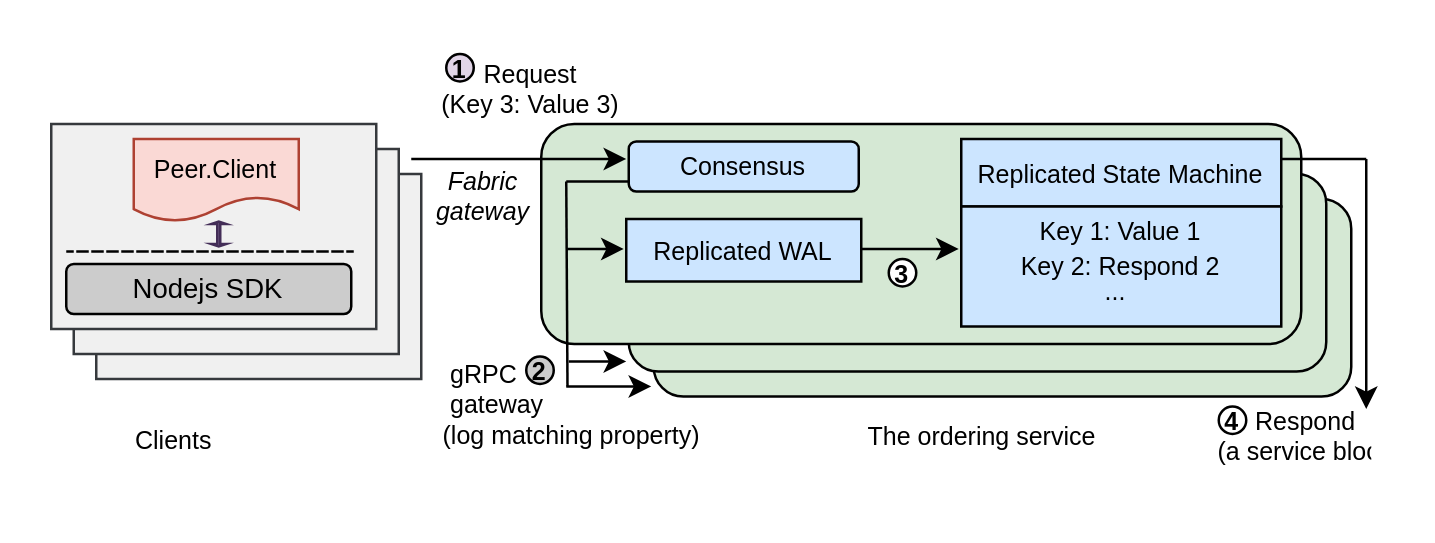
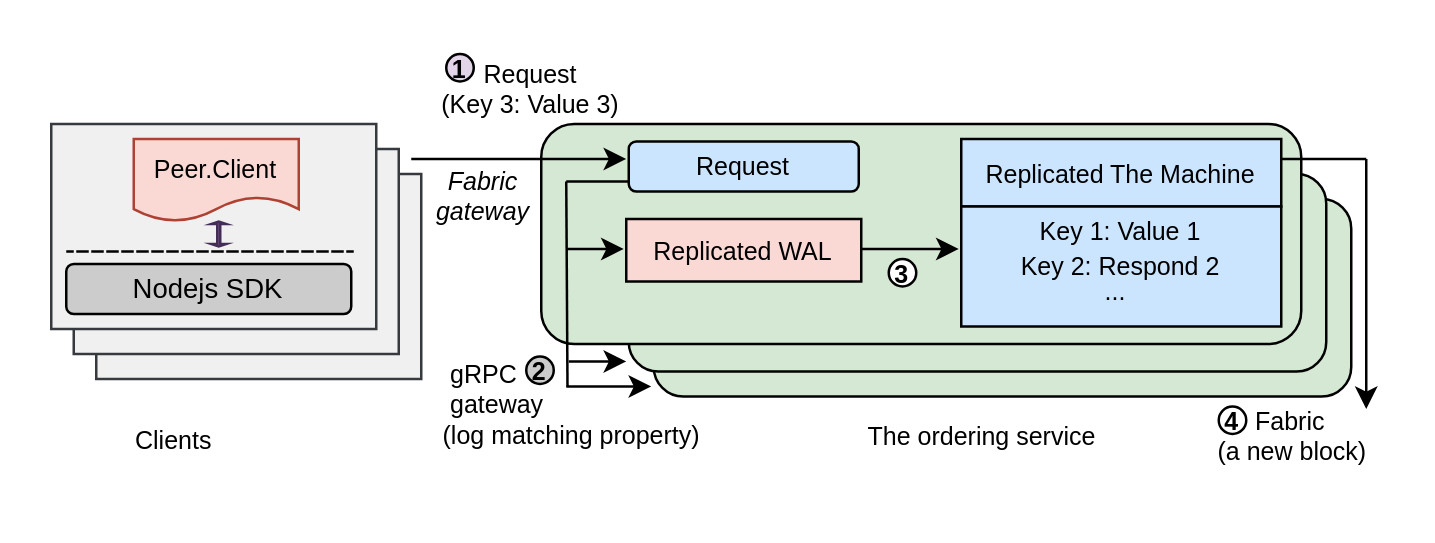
node "Consensus": label "Consensus" -> "Request"
node "Replicated State Machine": label "Replicated State Machine" -> "Replicated The Machine"
node "Replicated WAL": fillcolor #cce5ff -> #fad9d5
node "Respond": label "Respond" -> "Fabric"
node "(a service block)": label "(a service block)" -> "(a new block)"
